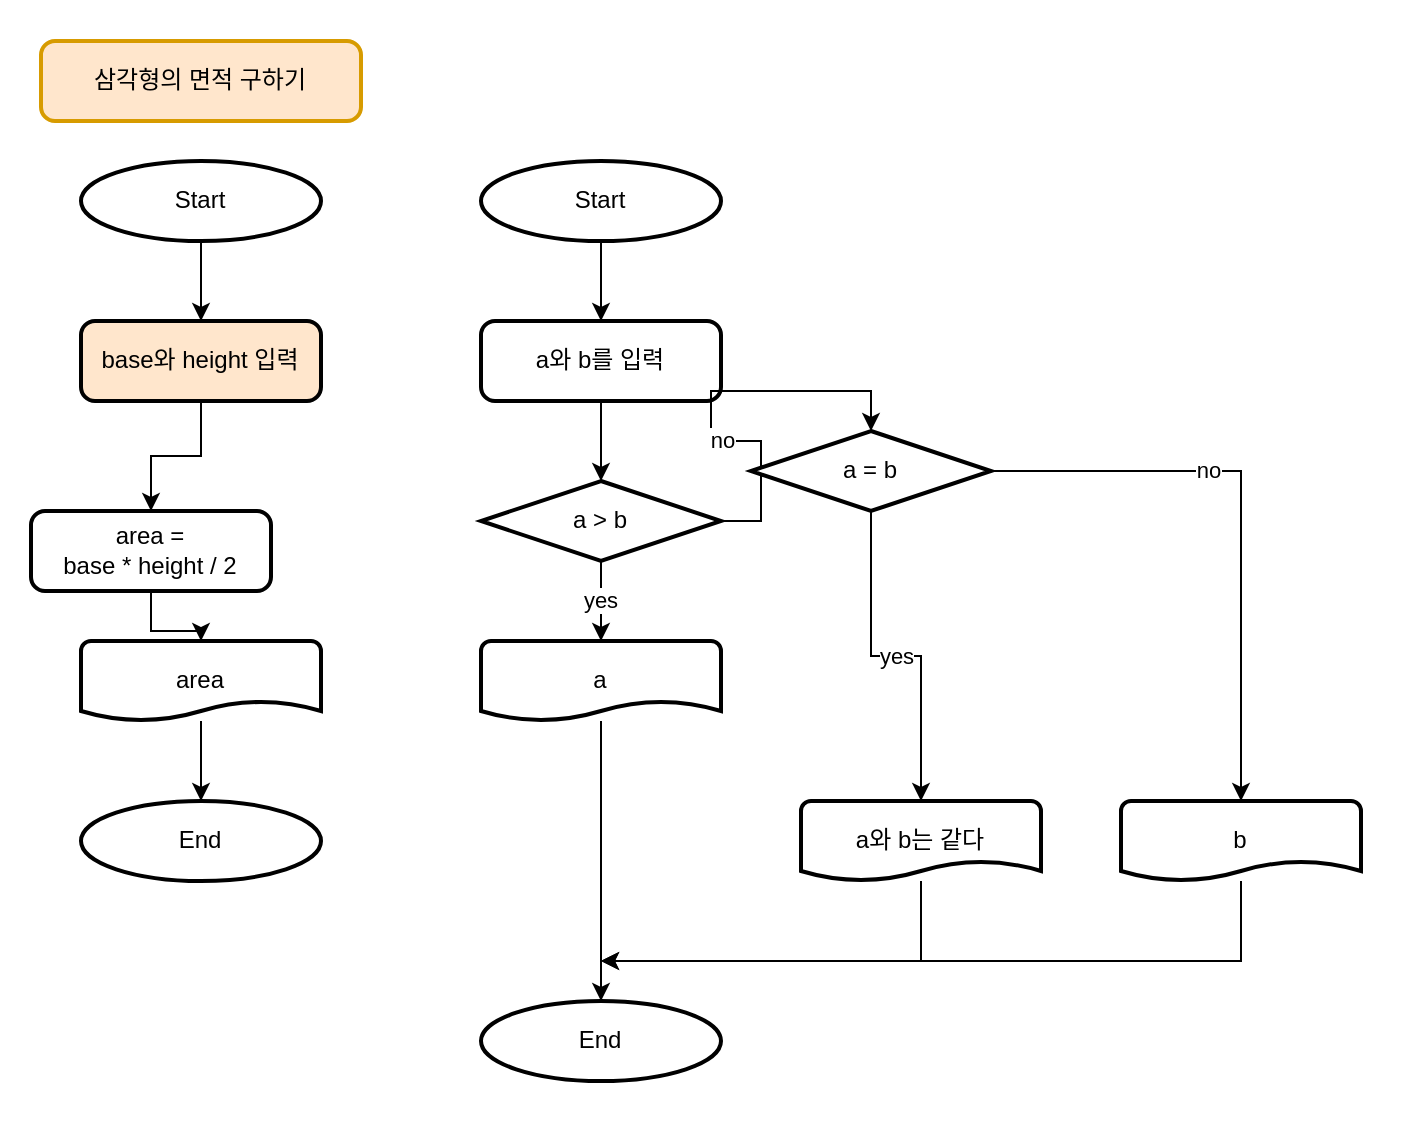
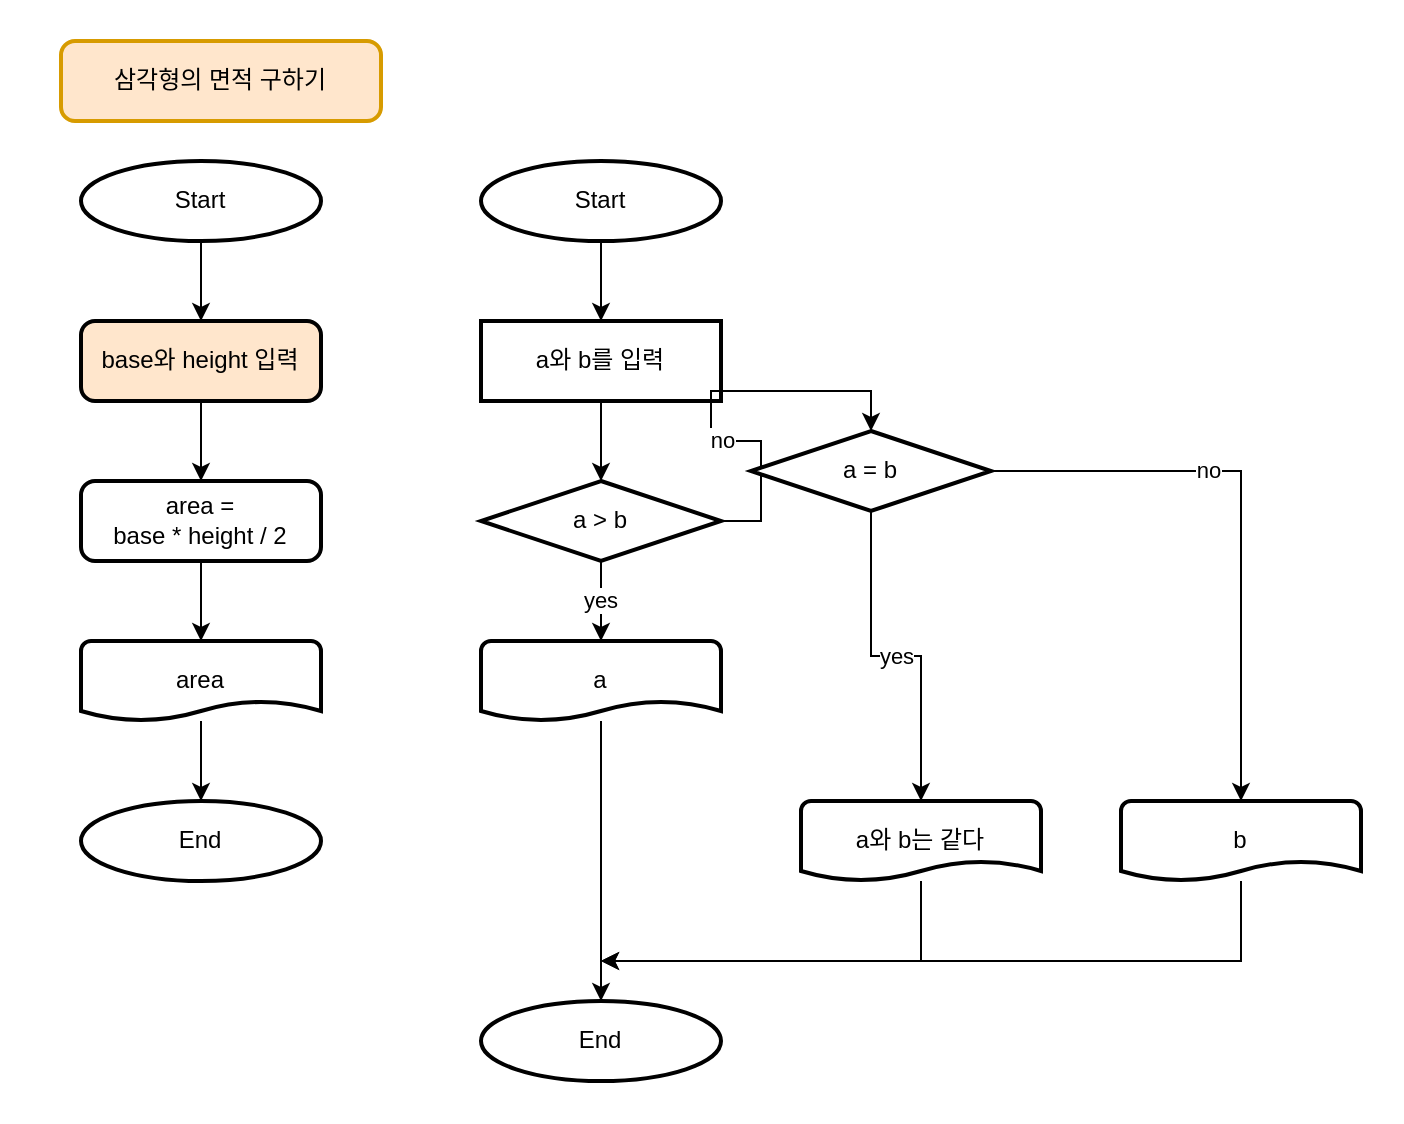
node "삼각형의 면적 구하기": moved (201, 81) -> (221, 81)
node "a와 b를 입력": shape rounded rectangle -> rectangle
node "area = base * height / 2": moved (151, 551) -> (201, 521)
